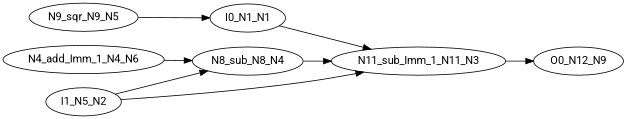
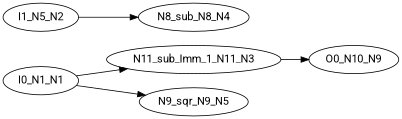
edge "N9_sqr_N9_N5" -> "I0_N1_N1": reversed
node "N4_add_Imm_1_N4_N6": removed
edge "N8_sub_N8_N4" -> "N11_sub_Imm_1_N11_N3": removed
node "O0_N12_N9": label "O0_N12_N9" -> "O0_N10_N9"
edge "I1_N5_N2" -> "N11_sub_Imm_1_N11_N3": removed
